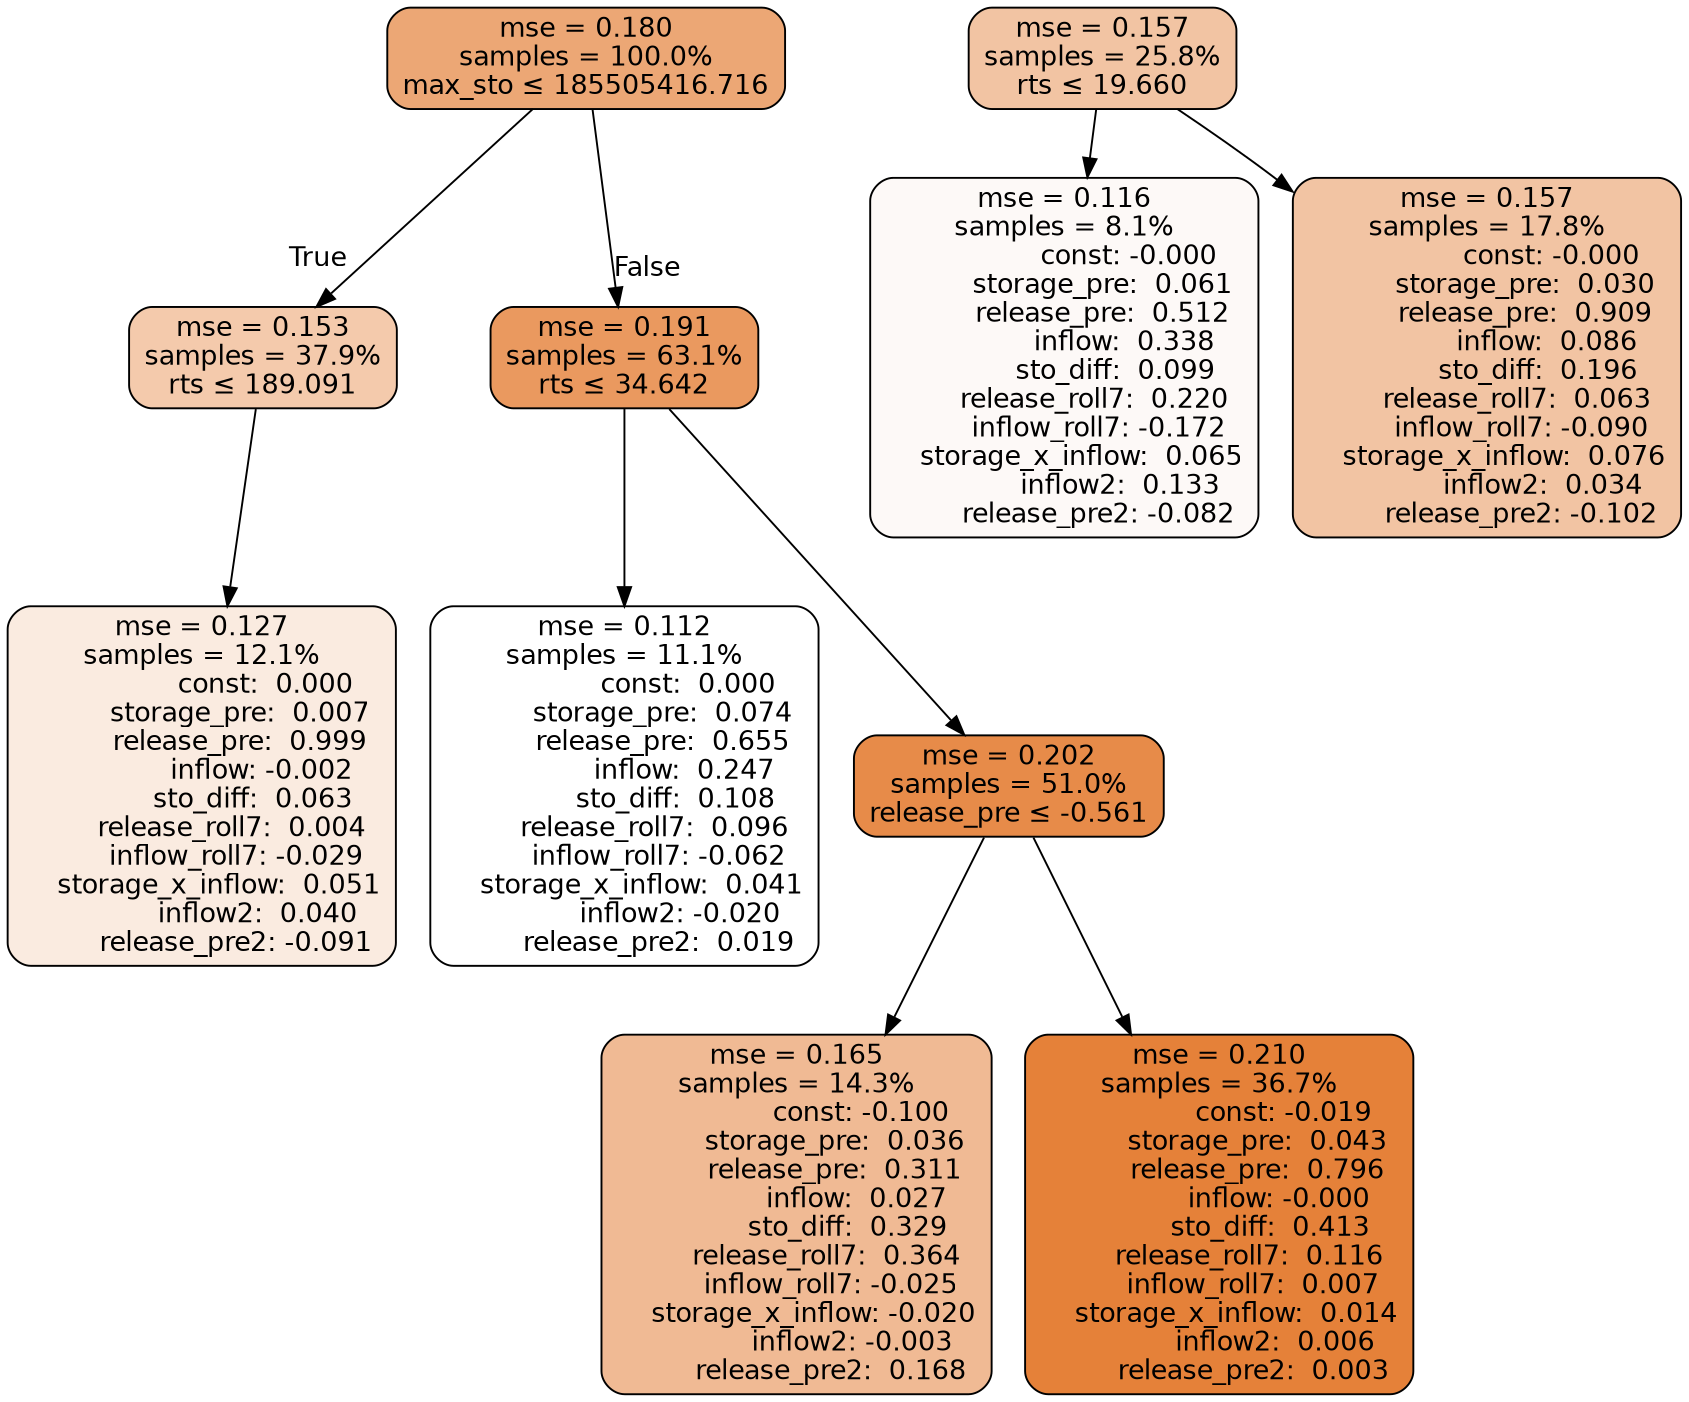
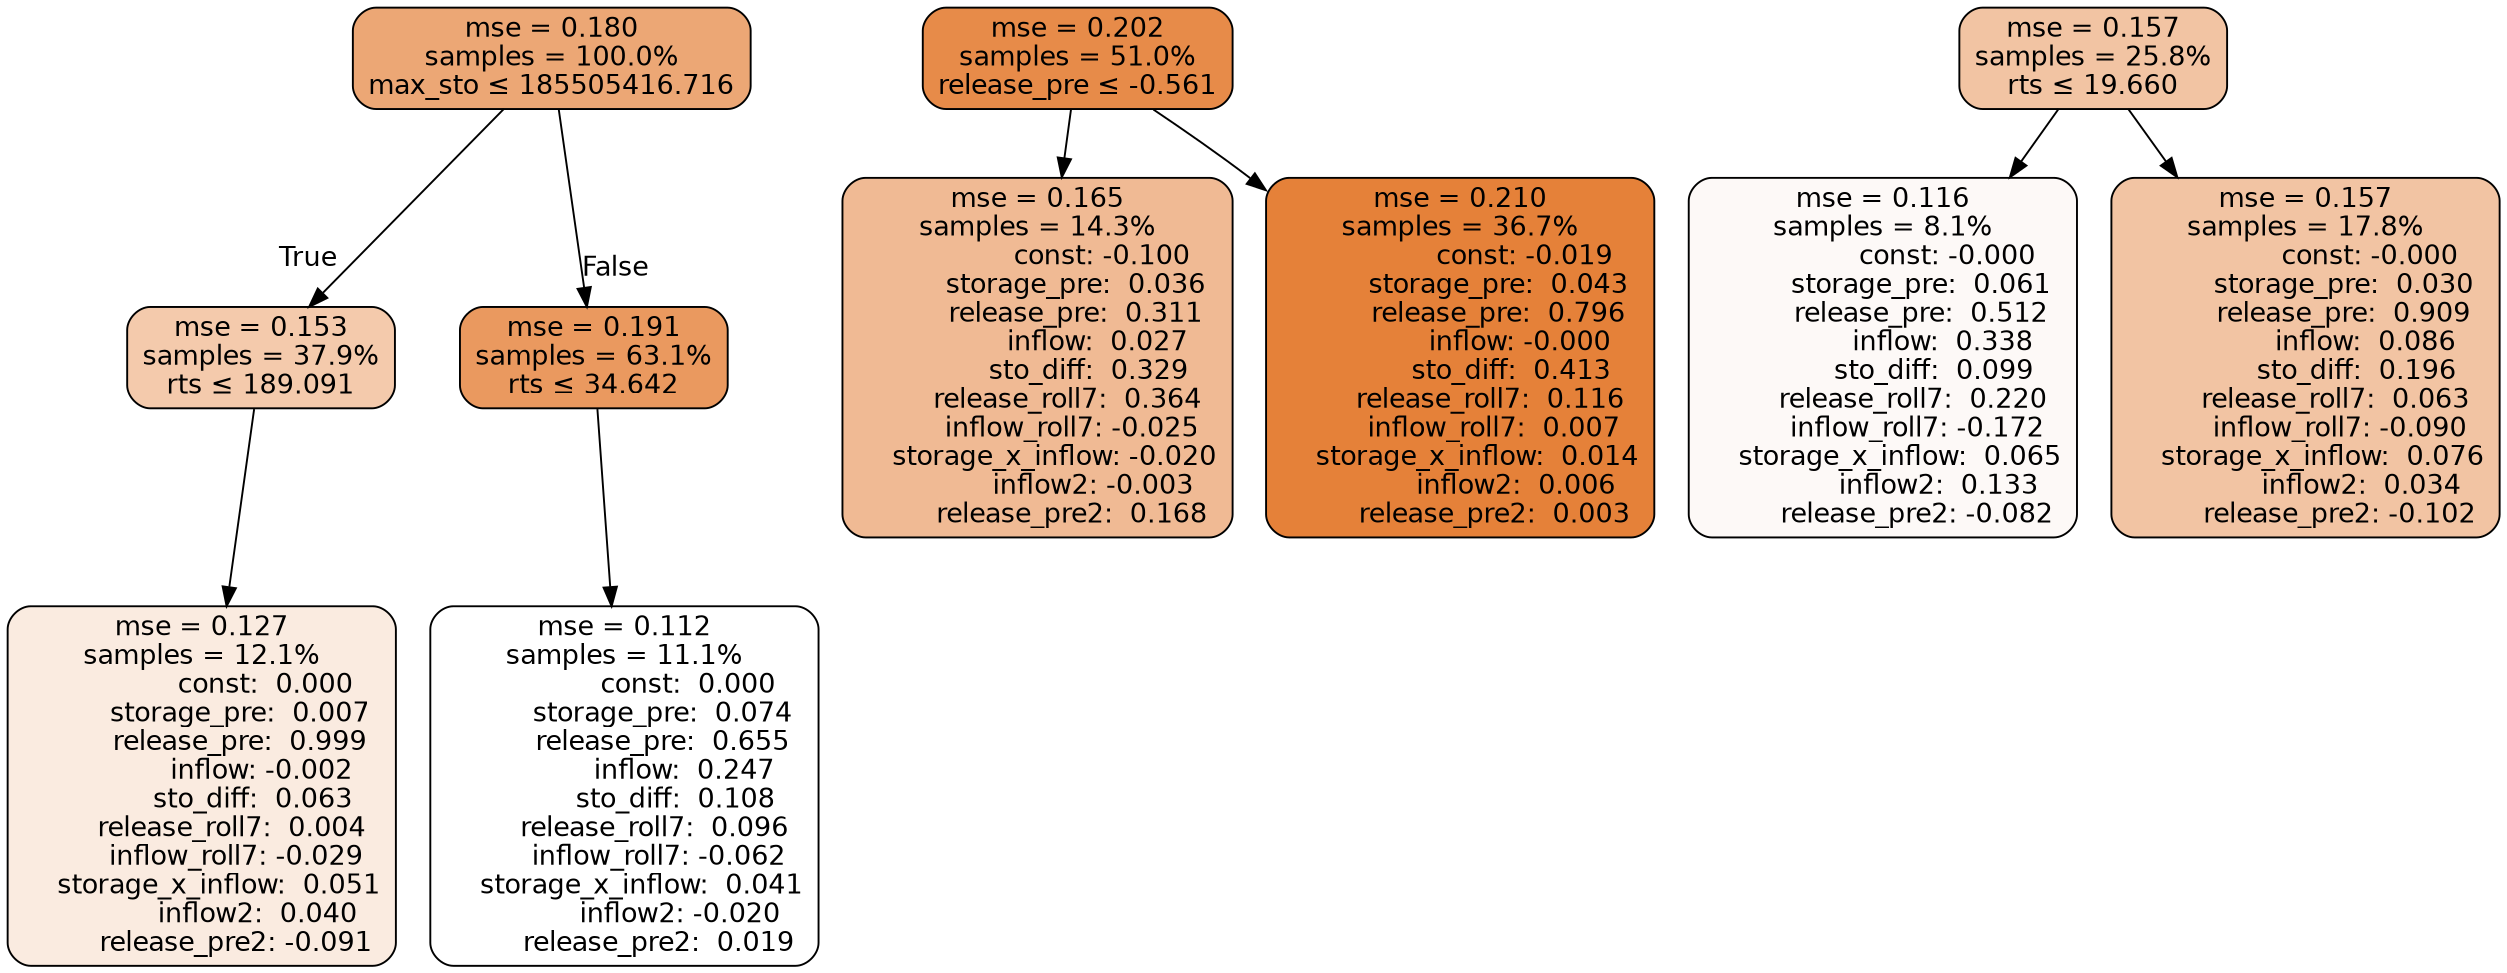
edge "mse = 0.191 samples = 63.1% rts ≤ 34.642" -> "mse = 0.202 samples = 51.0% release_pre ≤ -0.561": removed
